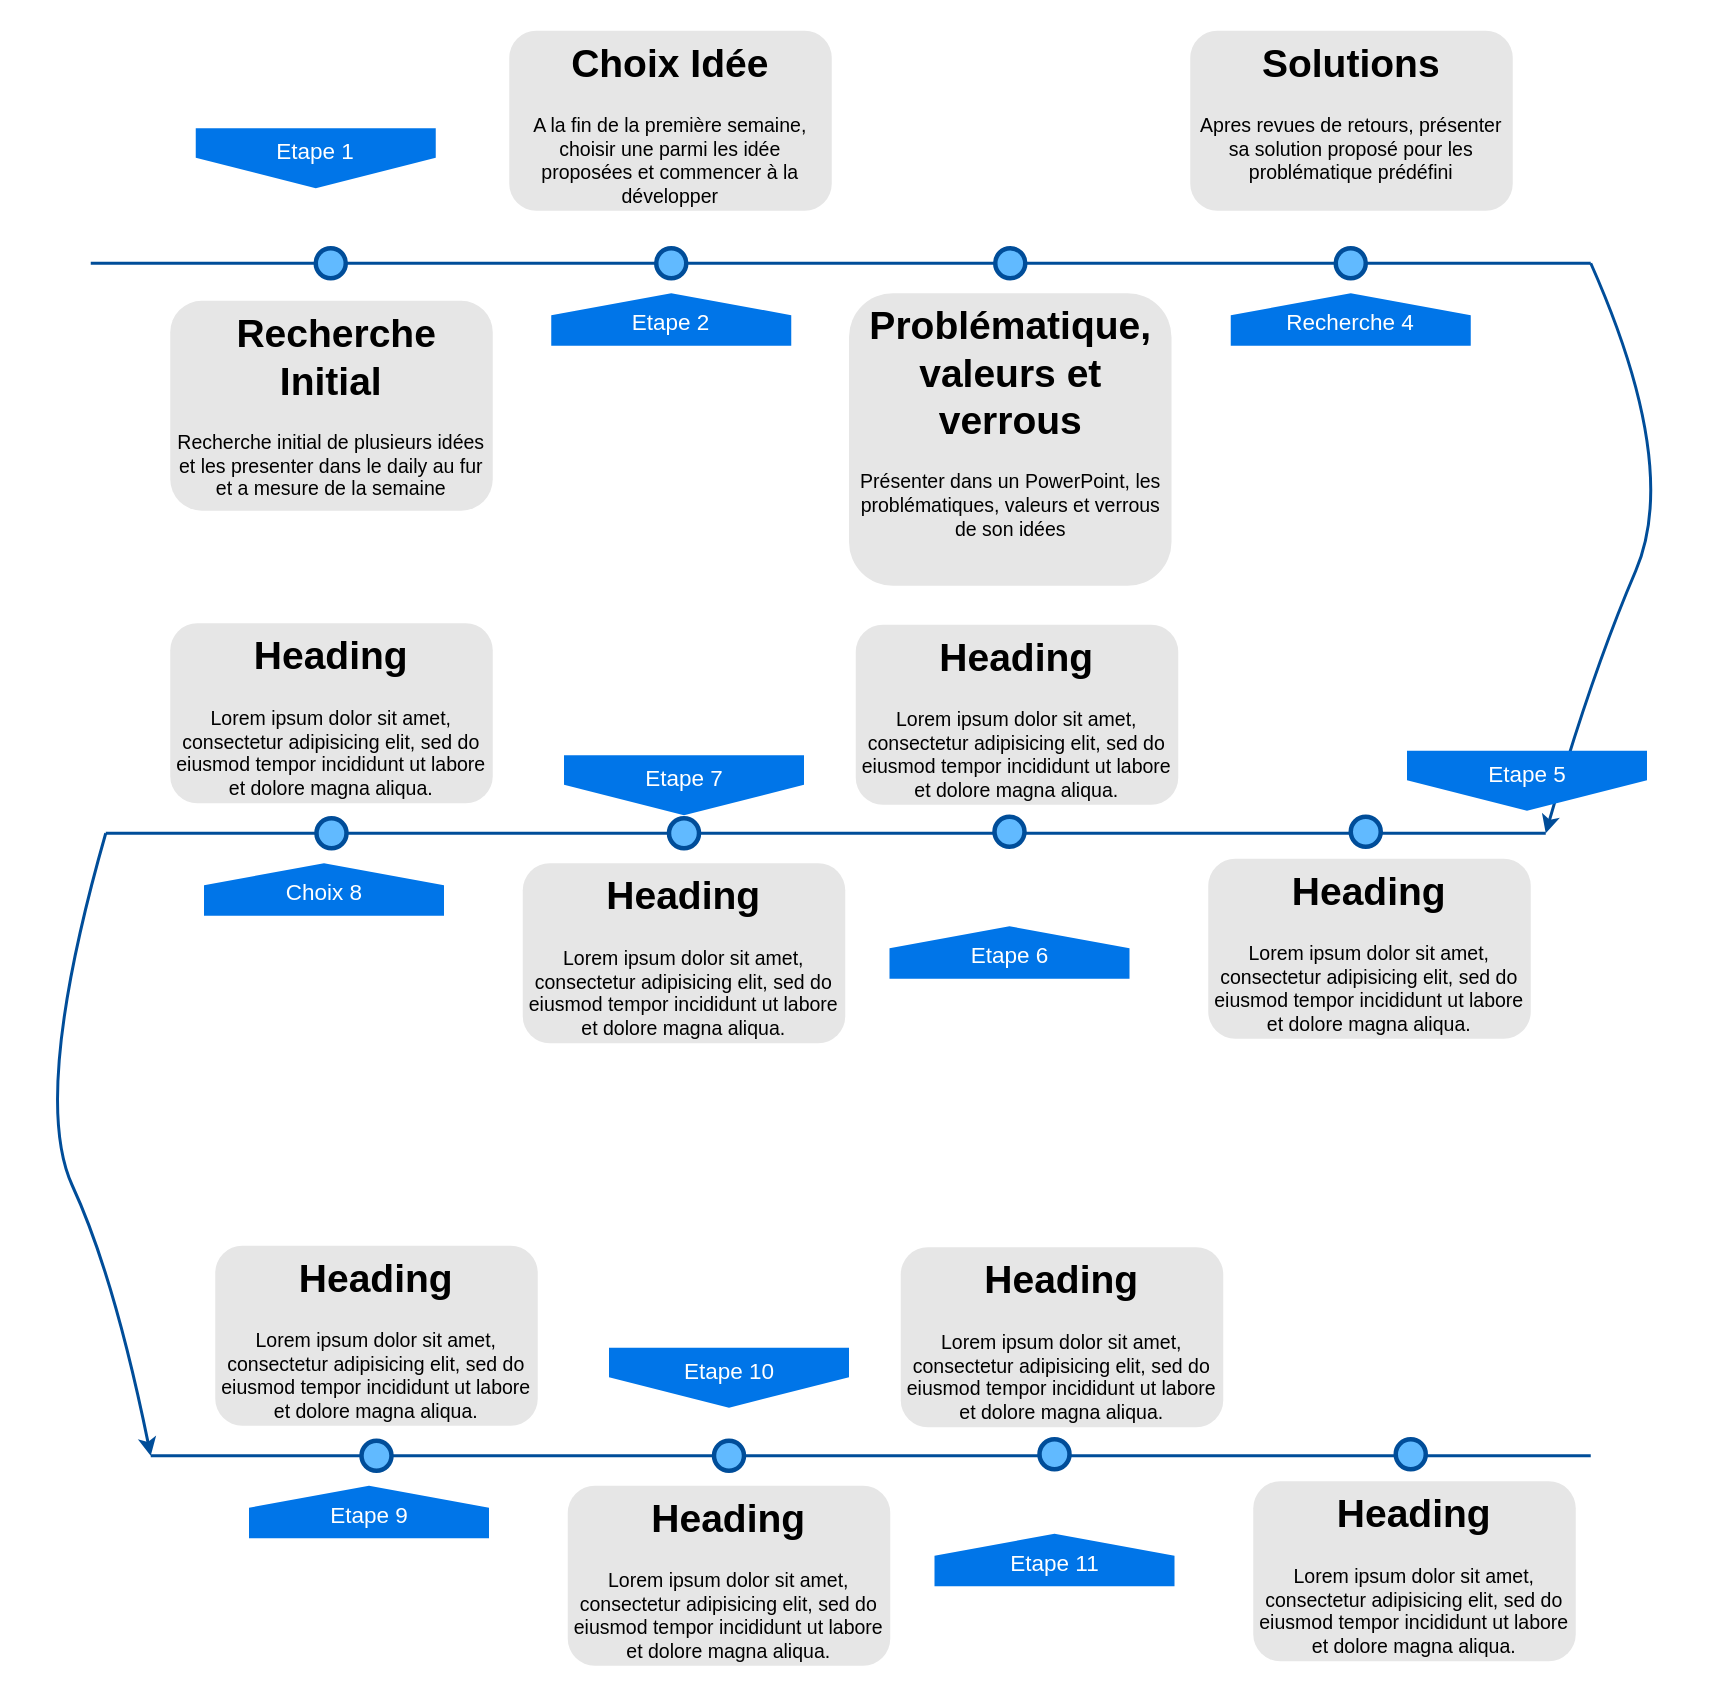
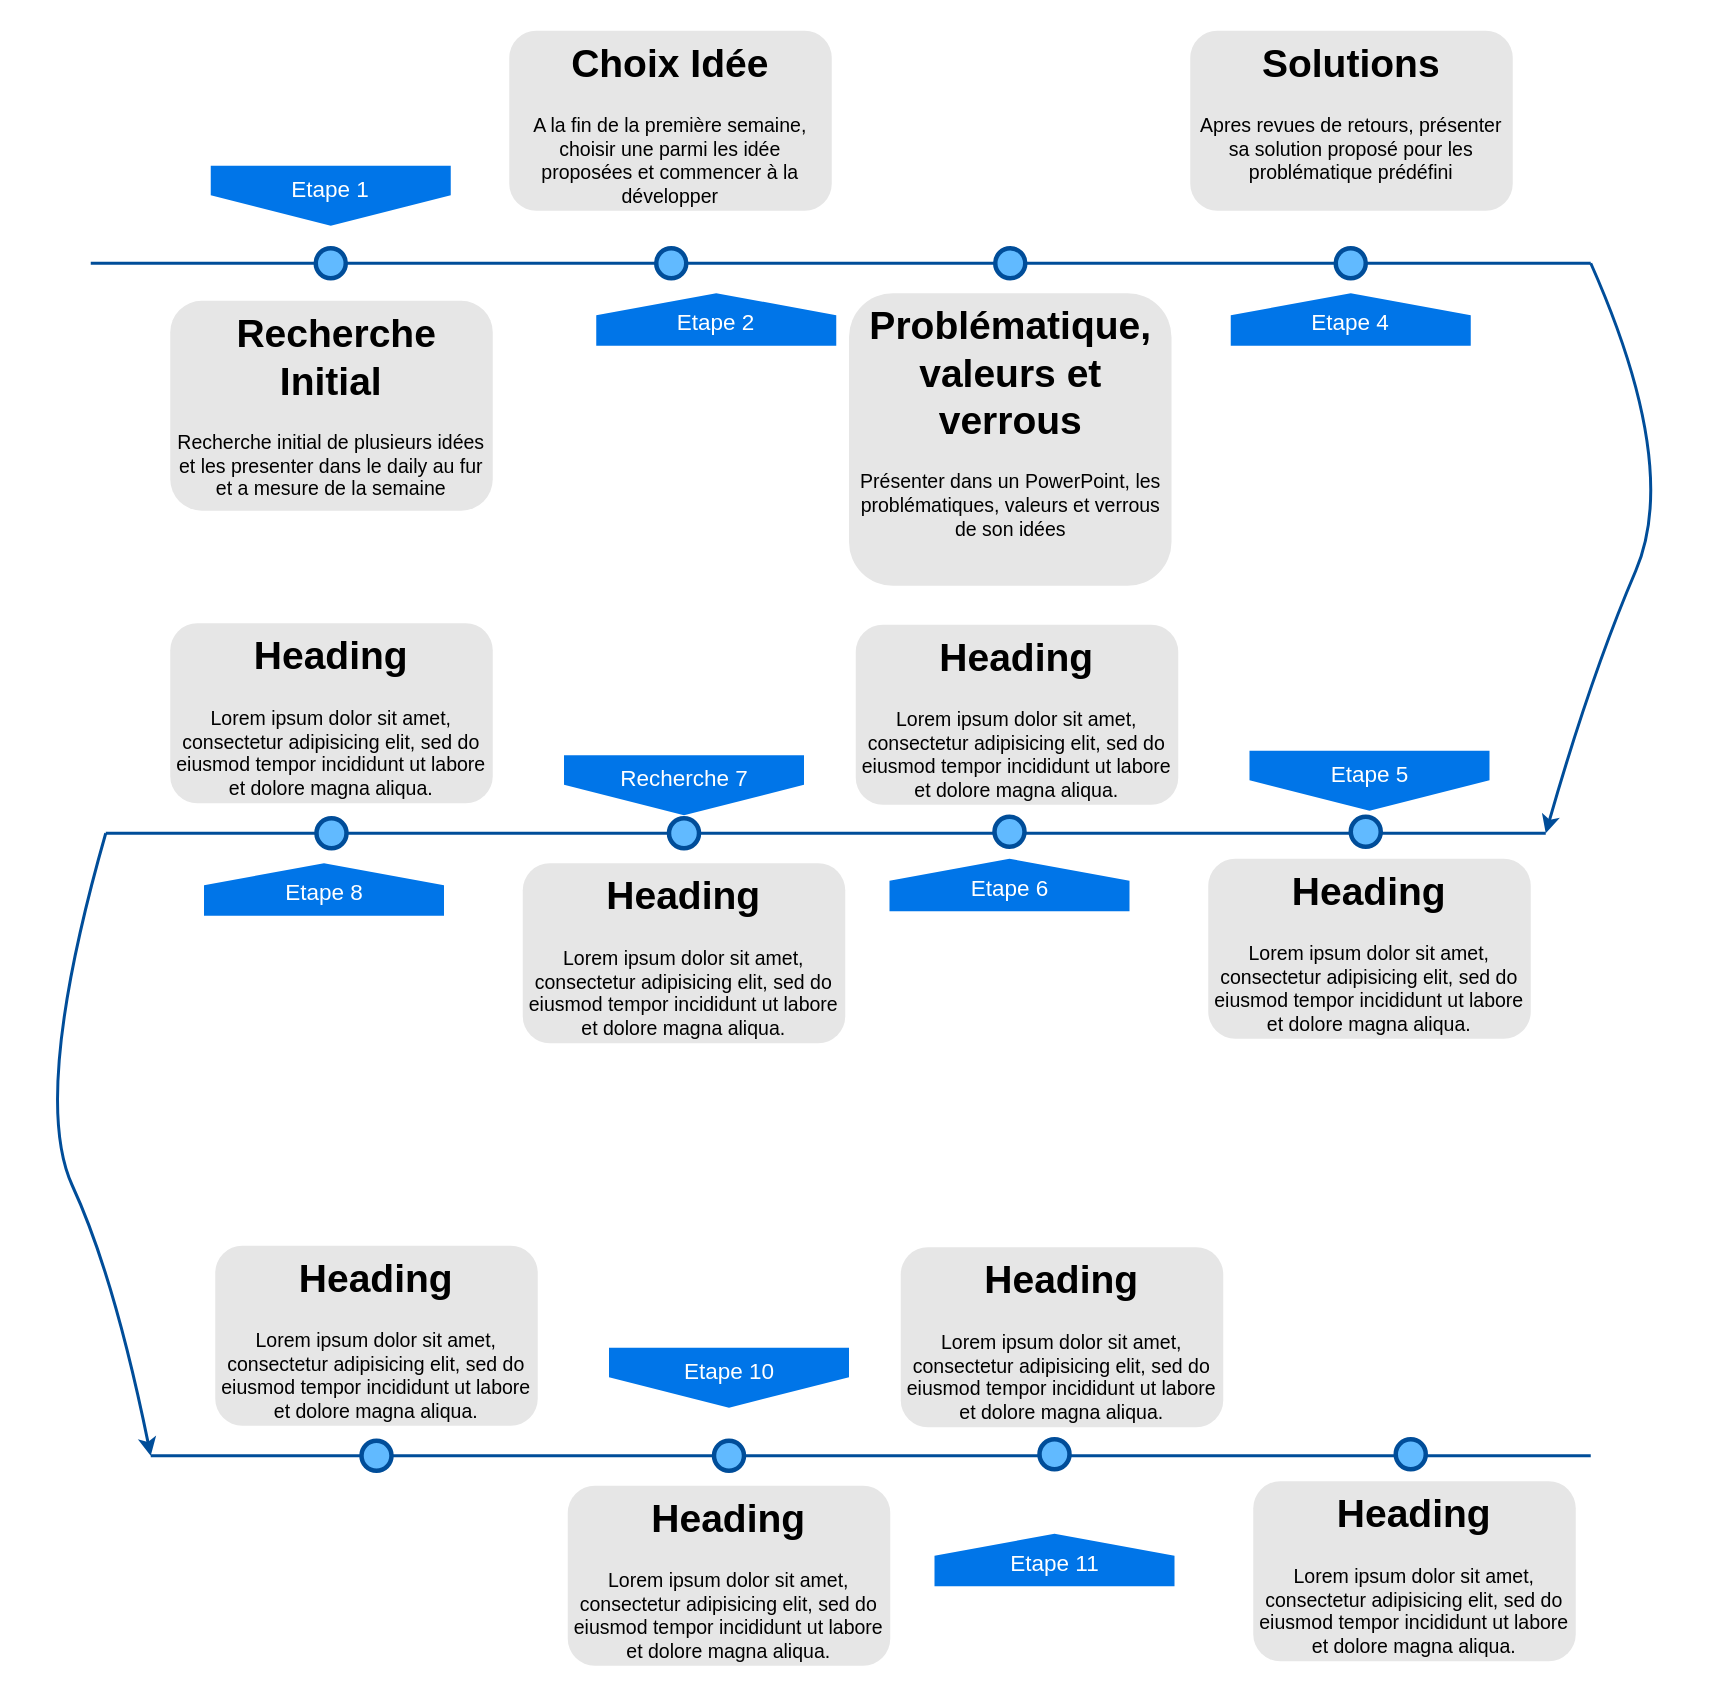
node "Etape 1": moved (316, 158) -> (331, 196)
node "Etape 2": moved (671, 320) -> (716, 320)
node "Recherche 4": label "Recherche 4" -> "Etape 4"
node "Etape 7": label "Etape 7" -> "Recherche 7"
node "Etape 5": moved (1527, 781) -> (1370, 781)
node "Choix 8": label "Choix 8" -> "Etape 8"
node "Etape 6": moved (1010, 953) -> (1010, 885)
node "Etape 9": removed
